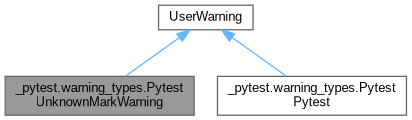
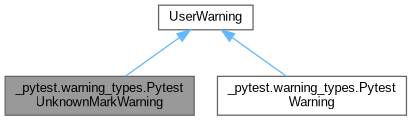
node "_pytest.warning_types.Pytest Pytest": label "_pytest.warning_types.Pytest Pytest" -> "_pytest.warning_types.Pytest Warning"
